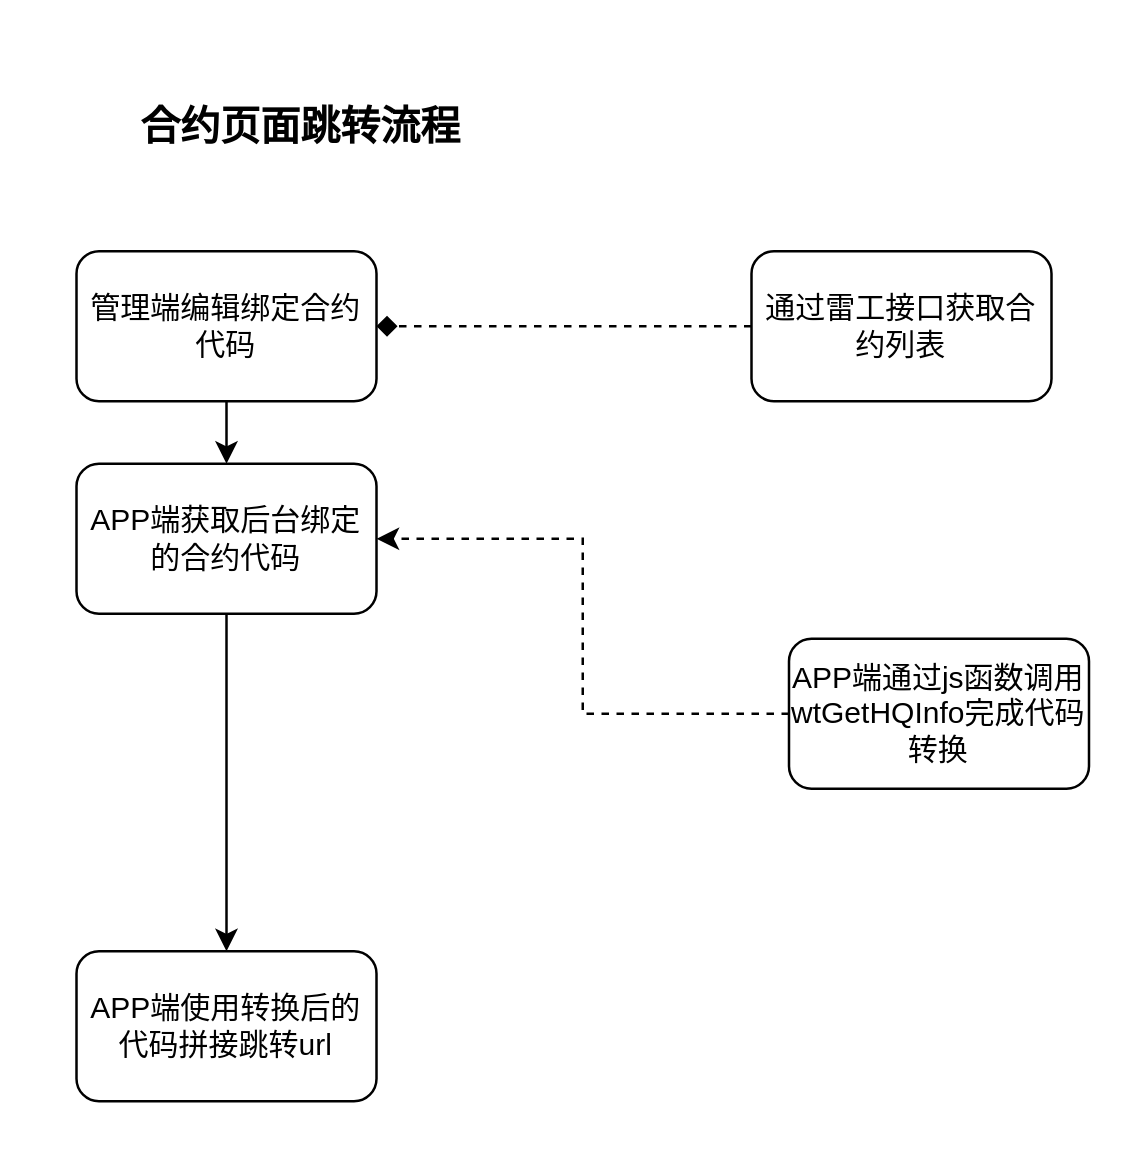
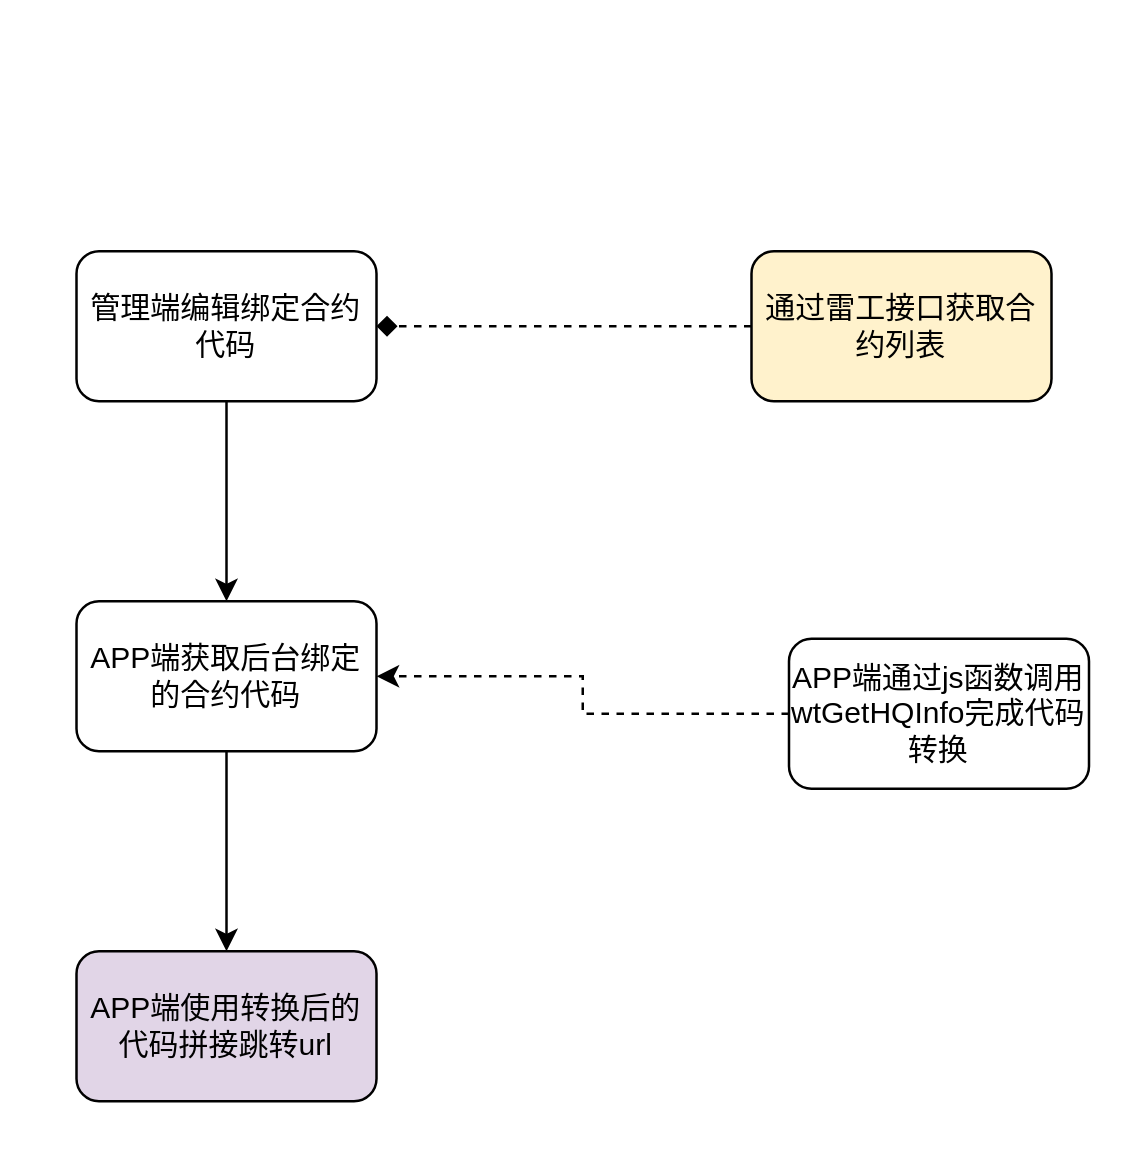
node "合约页面跳转流程": removed
node "通过雷工接口获取合约列表": fillcolor #ffffff -> #fff2cc
node "APP端获取后台绑定的合约代码": moved (226, 539) -> (226, 676)
node "APP端使用转换后的代码拼接跳转url": fillcolor #ffffff -> #e1d5e7
